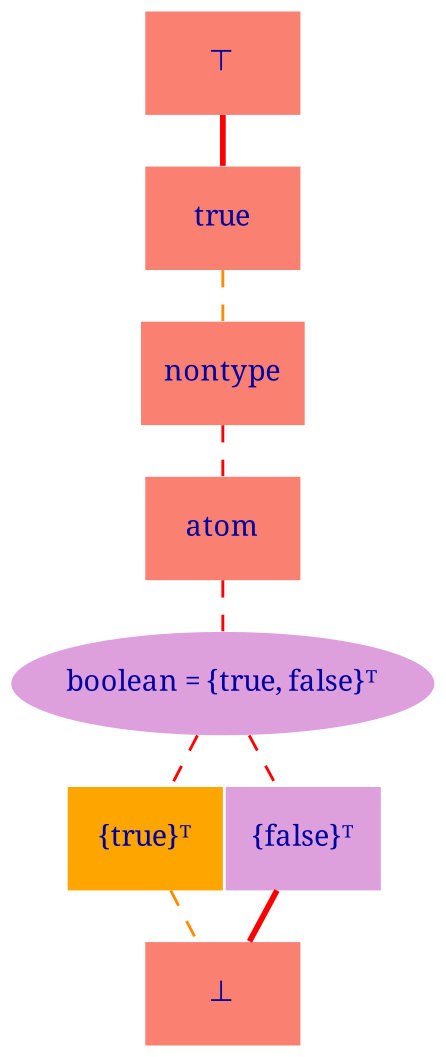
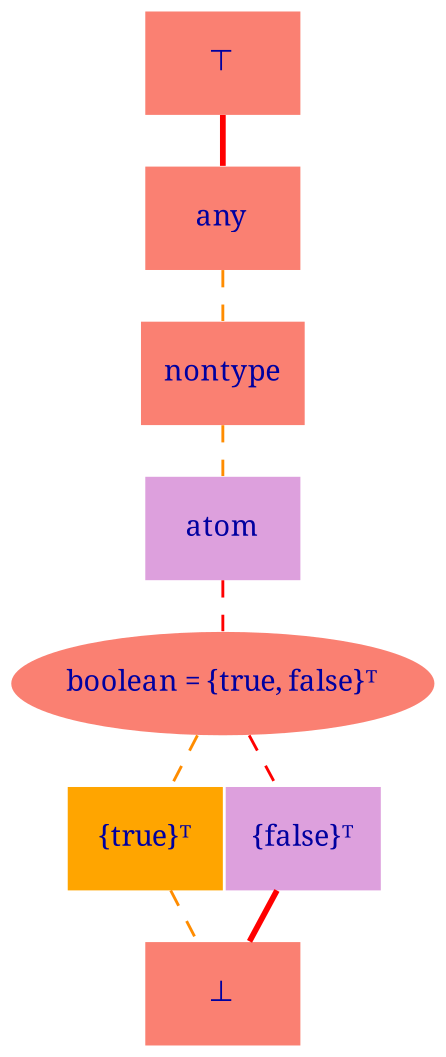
node "true": label "true" -> "any"
edge "nontype" -- "atom": color red -> darkorange
node "atom": fillcolor salmon -> plum
node "boolean = {true, false}ᵀ": fillcolor plum -> salmon
edge "boolean = {true, false}ᵀ" -- "{true}ᵀ": color red -> darkorange
